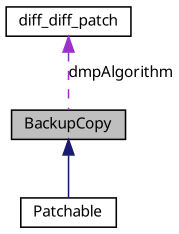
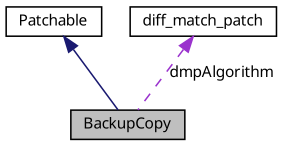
node "diff_diff_patch": label "diff_diff_patch" -> "diff_match_patch"
edge "Patchable" -> "BackupCopy": reversed
